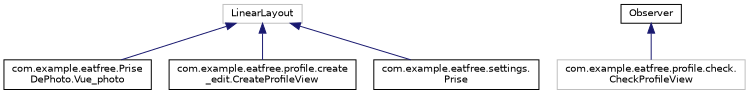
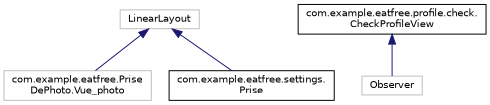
node "Observer": color black -> grey75
edge "com.example.eatfree.profile.check. CheckProfileView" -> "Observer": reversed
node "com.example.eatfree.Prise DePhoto.Vue_photo": color black -> grey75
node "com.example.eatfree.profile.create _edit.CreateProfileView": removed
node "com.example.eatfree.profile.check. CheckProfileView": color grey75 -> black
